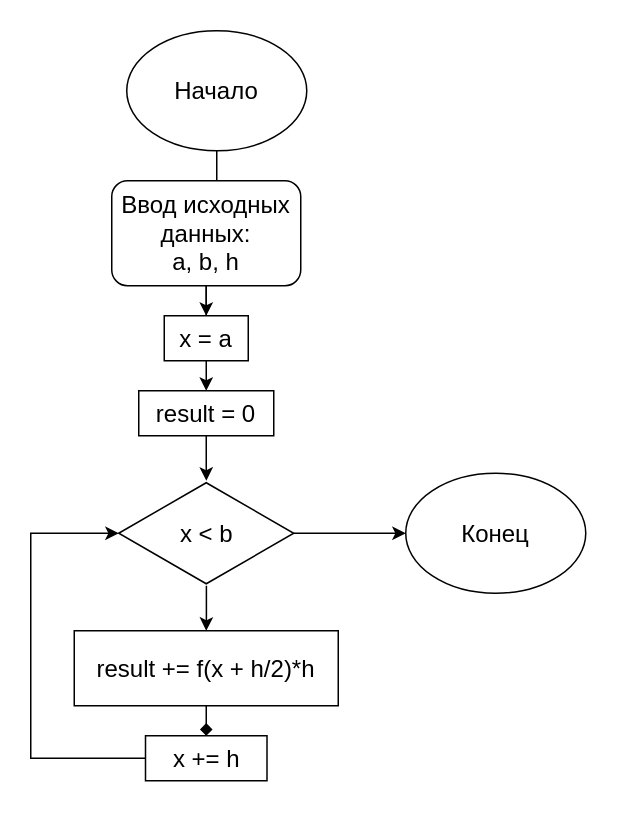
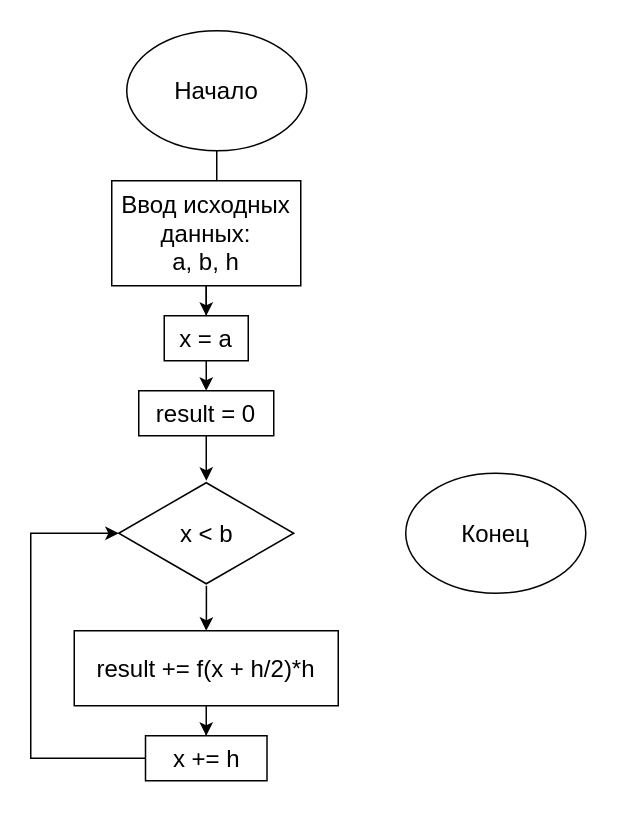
node "Ввод исходных данных: a, b, h": shape rounded rectangle -> rectangle
edge "x < b" -> "Конец": removed
edge "result += f(x + h/2)*h" -> "x += h": arrowhead diamond -> classic
